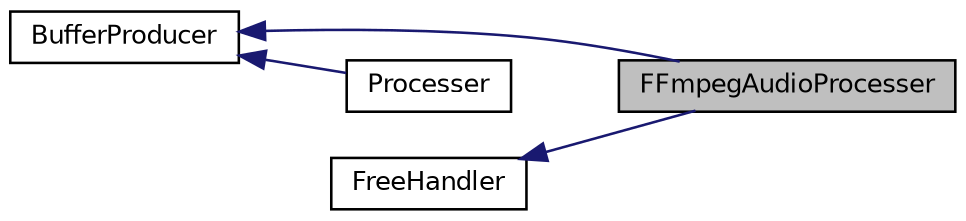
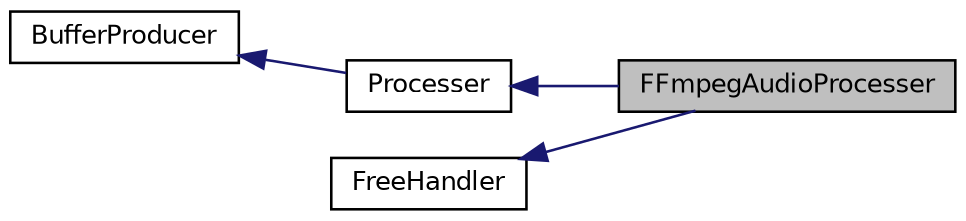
edge "FFmpegAudioProcesser" -> "BufferProducer": now "FFmpegAudioProcesser" -> "Processer"
